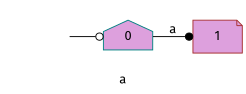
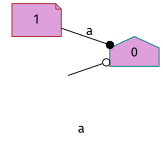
edge "0" -> "1": reversed
